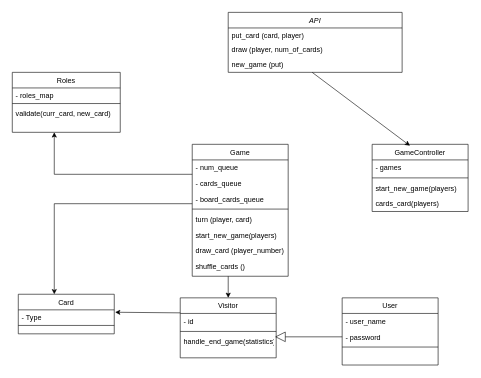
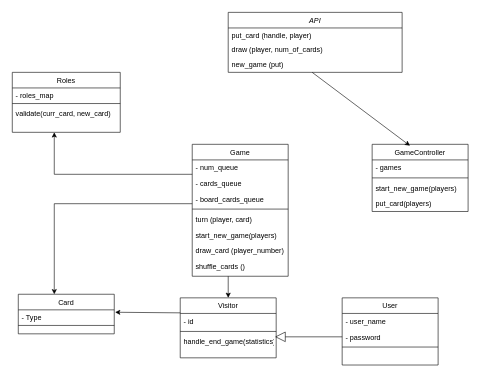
node "put_card (card, player)": label "put_card (card, player)" -> "put_card (handle, player)"
node "cards_card(players)": label "cards_card(players)" -> "put_card(players)"
